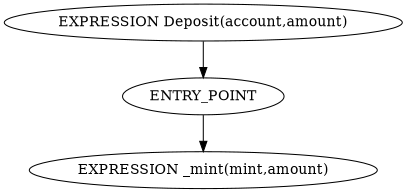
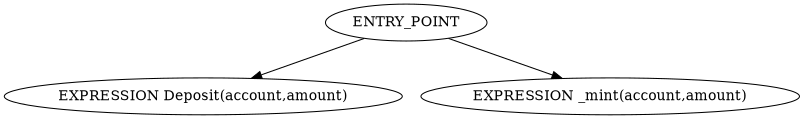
edge "EXPRESSION Deposit(account,amount)" -> "ENTRY_POINT": reversed
node "EXPRESSION _mint(mint,amount)": label "EXPRESSION _mint(mint,amount)" -> "EXPRESSION _mint(account,amount)"
